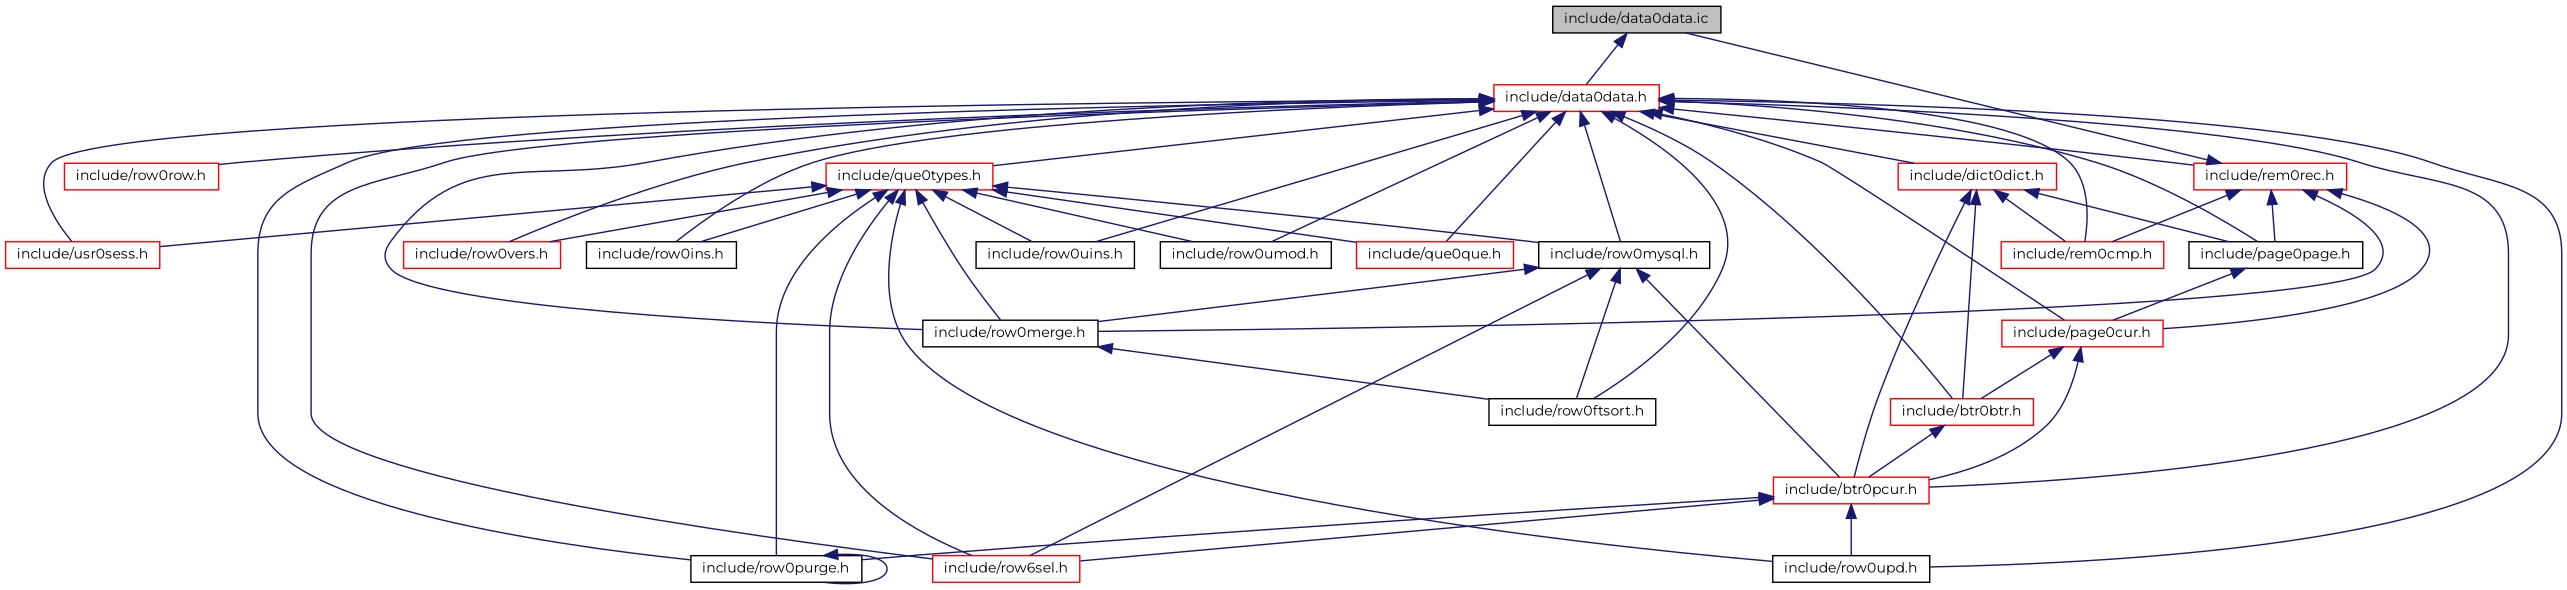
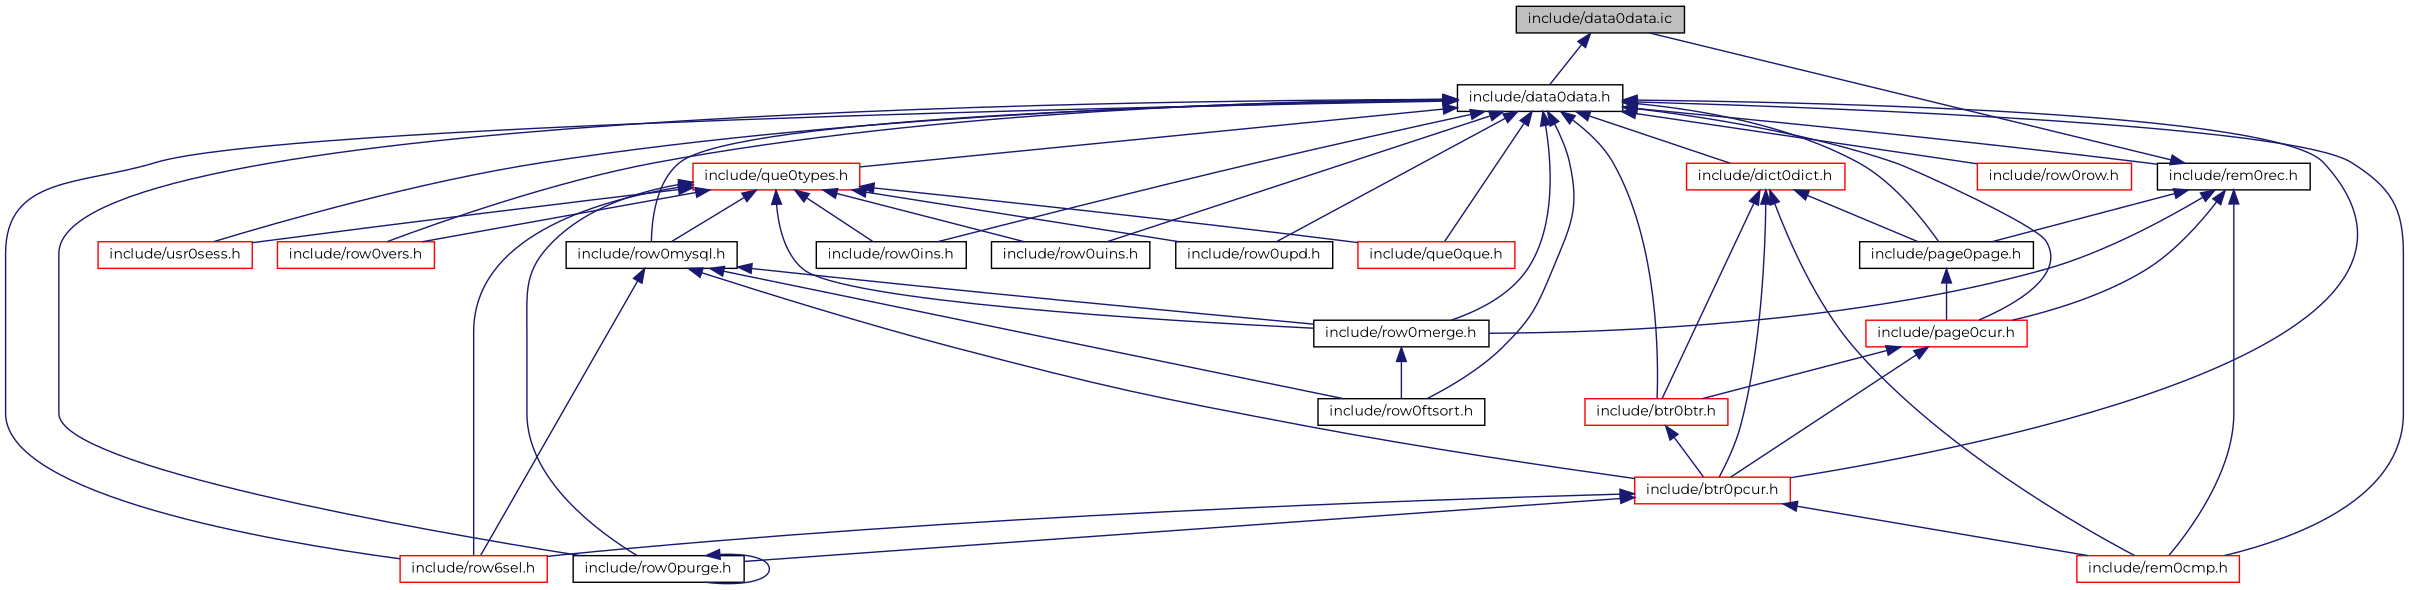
node "include/data0data.h": color red -> black
node "include/rem0rec.h": color red -> black
node "include/row0umod.h": removed
edge "include/row0upd.h" -> "include/btr0pcur.h": now "include/rem0cmp.h" -> "include/btr0pcur.h"
